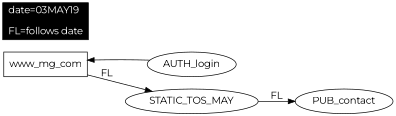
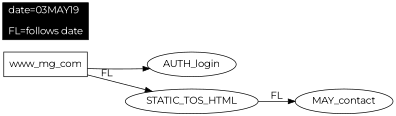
edge "AUTH_login" -> "www_mg_com": reversed
node "STATIC_TOS_MAY": label "STATIC_TOS_MAY" -> "STATIC_TOS_HTML"
node "PUB_contact": label "PUB_contact" -> "MAY_contact"
